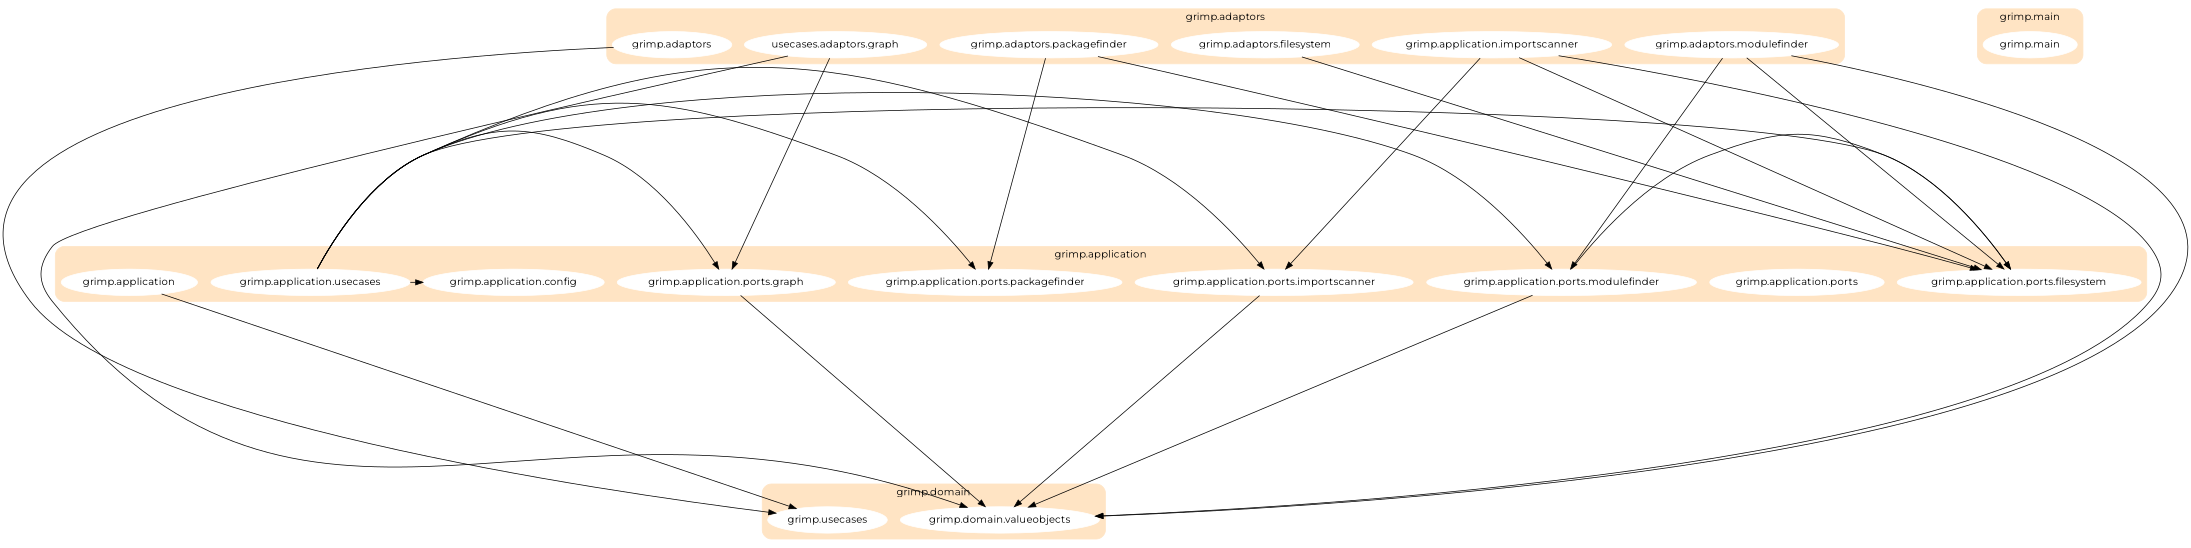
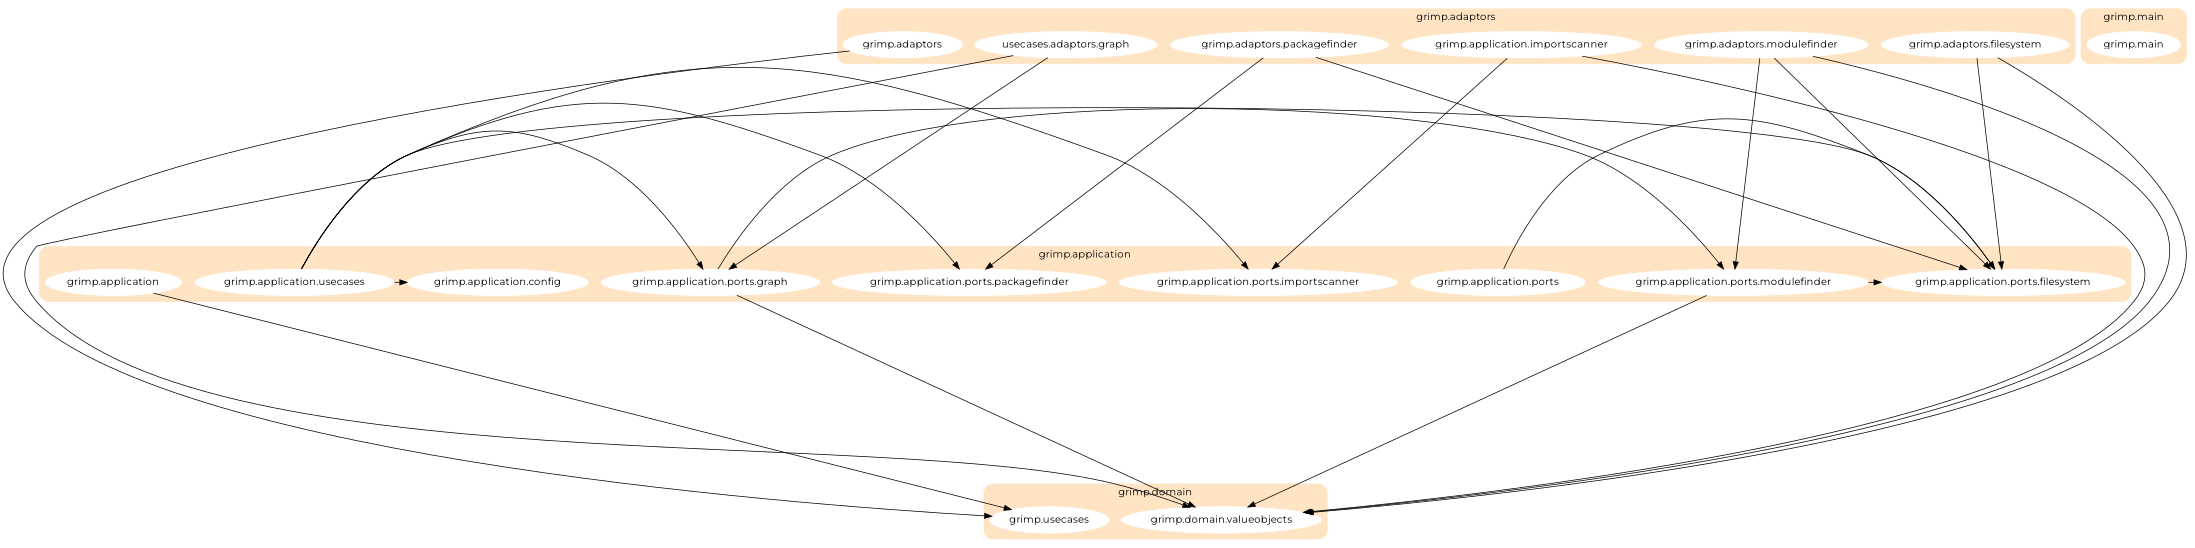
edge "grimp.application.usecases" -> "grimp.application.ports.modulefinder": now "grimp.application.ports.graph" -> "grimp.application.ports.modulefinder"
edge "grimp.application.importscanner" -> "grimp.application.ports.filesystem": now "grimp.application.ports" -> "grimp.application.ports.filesystem"
edge "grimp.application.ports.importscanner" -> "grimp.domain.valueobjects": now "grimp.adaptors.filesystem" -> "grimp.domain.valueobjects"
